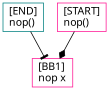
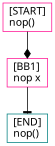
edge "[END] nop()" -> "[BB1] nop x": reversed
